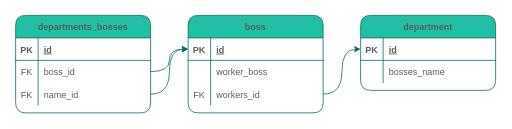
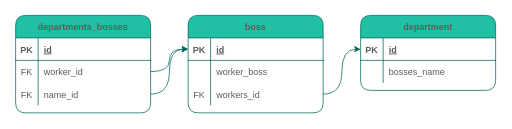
node "boss_id": label "boss_id" -> "worker_id"
